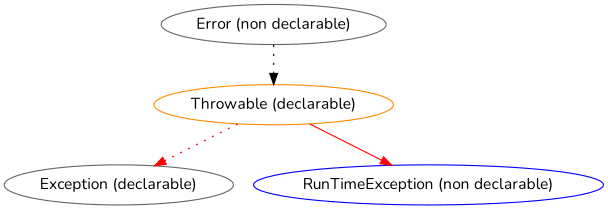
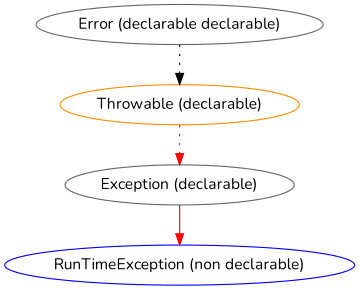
node "Error (non declarable)": label "Error (non declarable)" -> "Error (declarable declarable)"
edge "Throwable (declarable)" -> "RunTimeException (non declarable)": now "Exception (declarable)" -> "RunTimeException (non declarable)"
